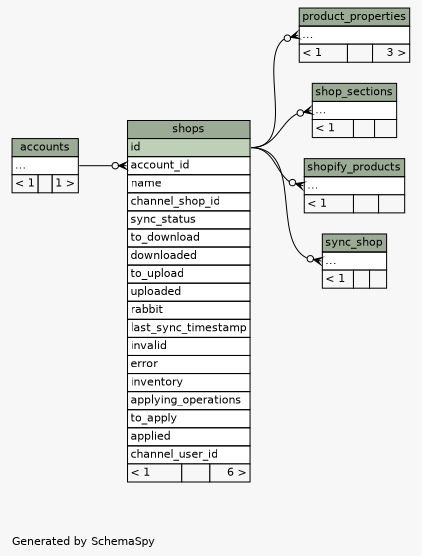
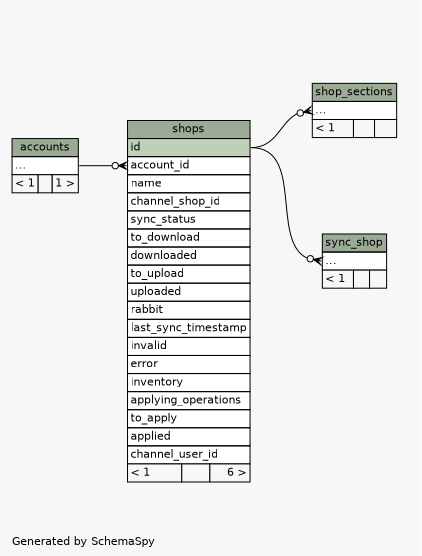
node "product_properties": removed
node "shopify_products": removed
